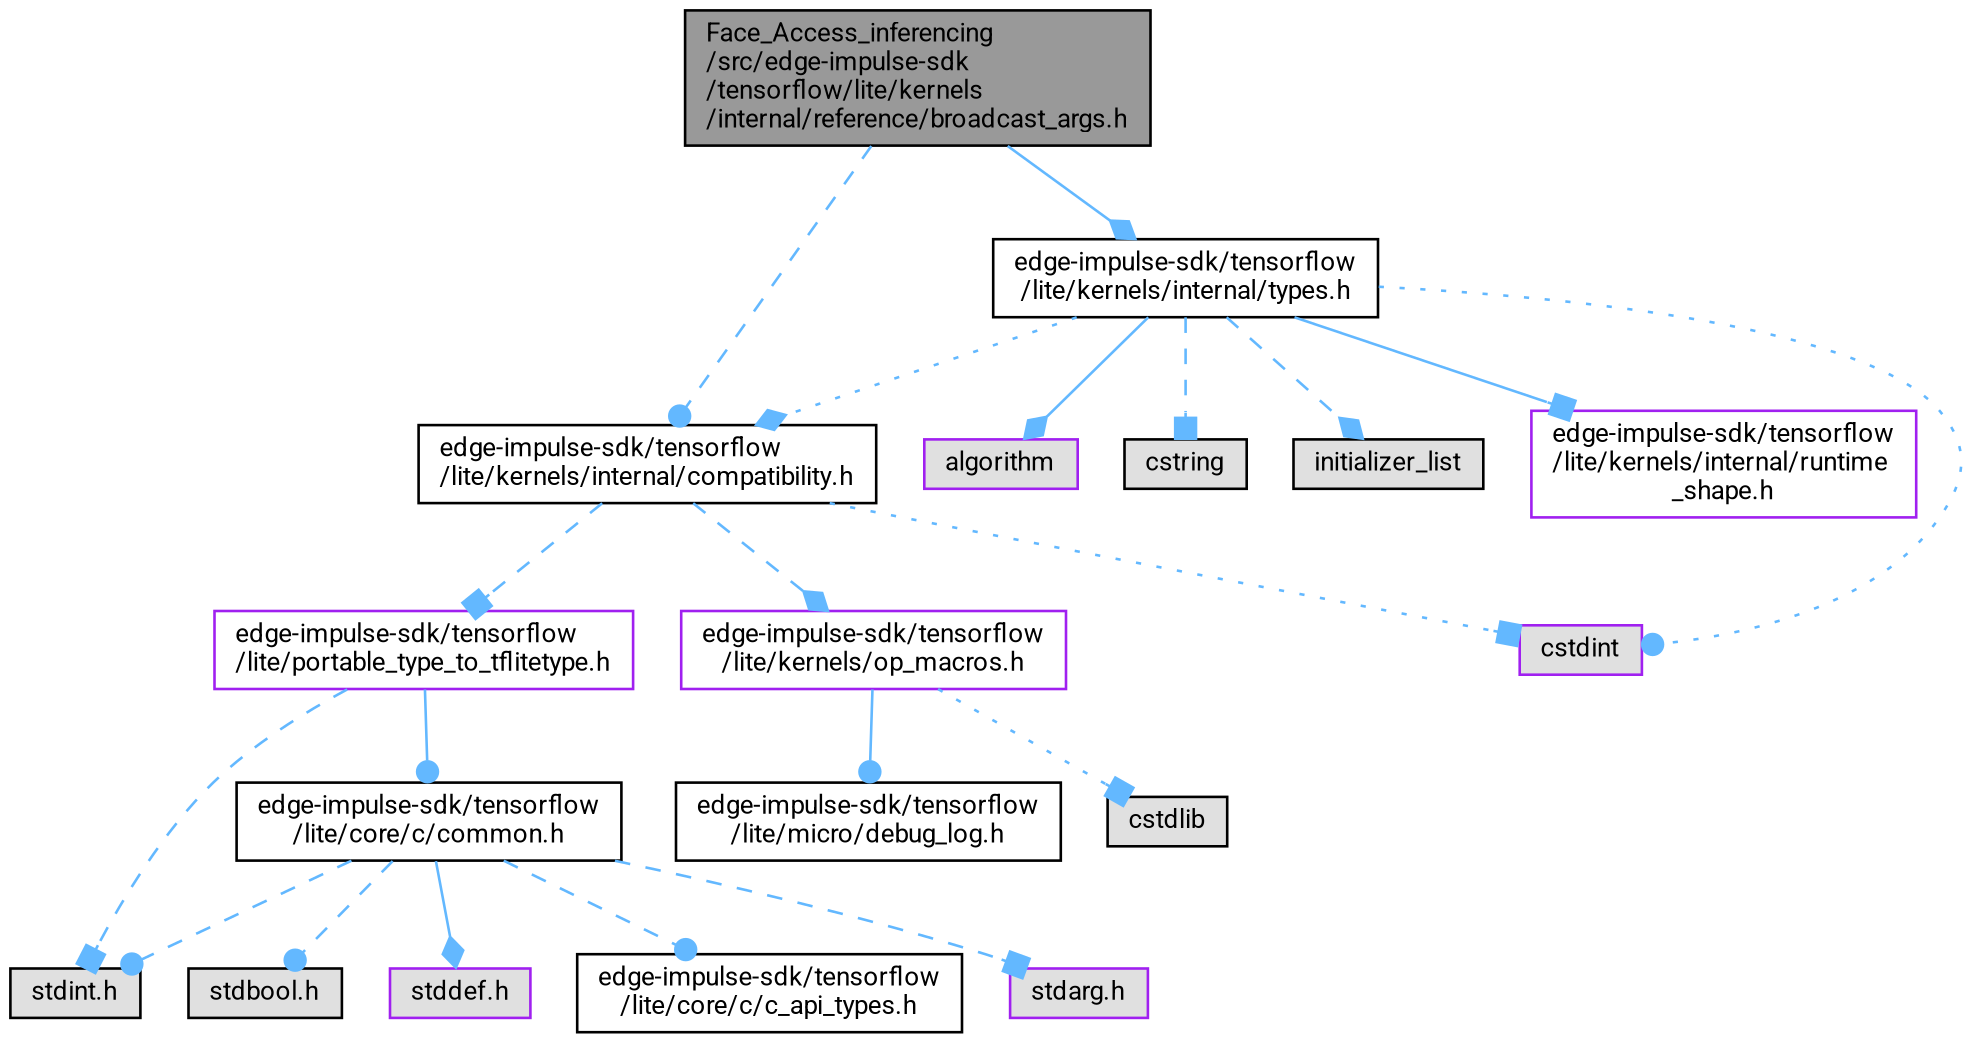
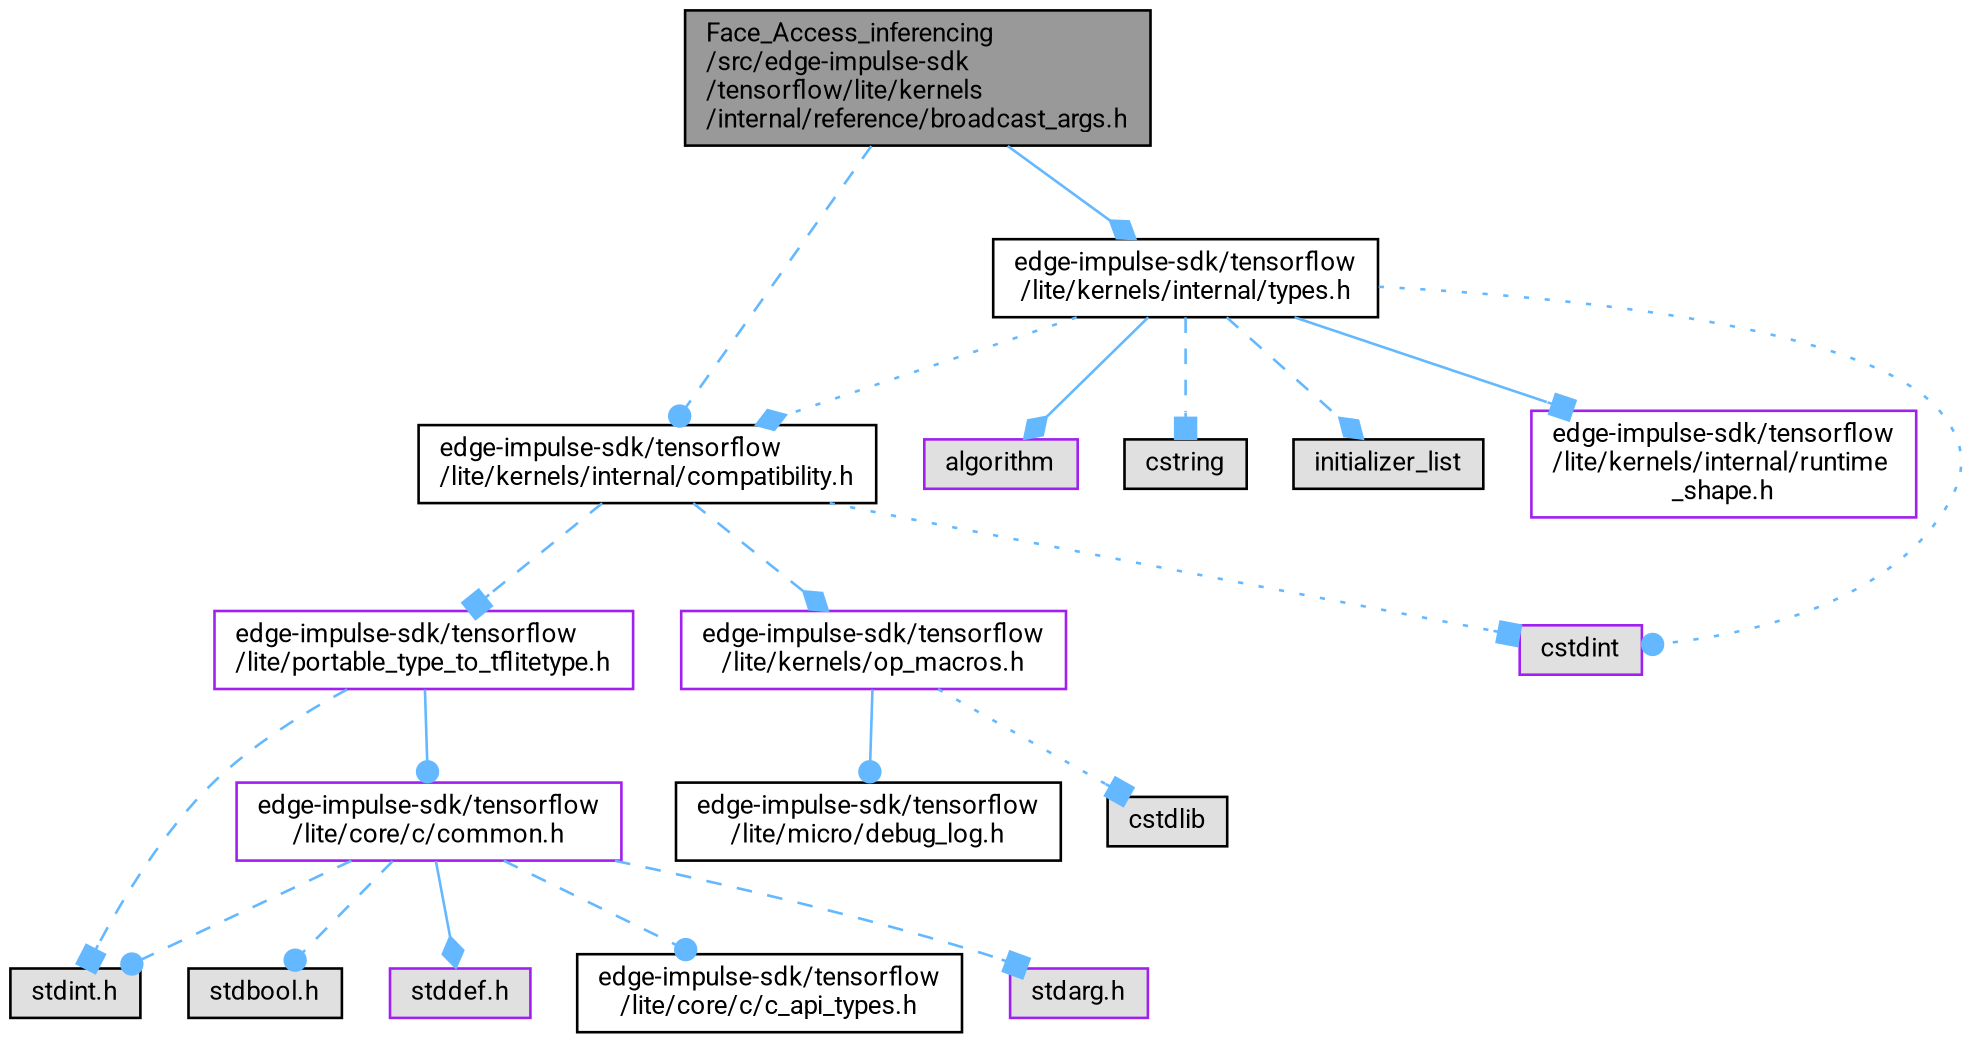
node "edge-impulse-sdk/tensorflow /lite/core/c/common.h": color black -> purple
